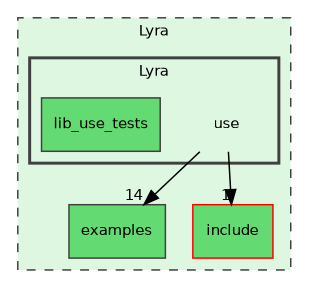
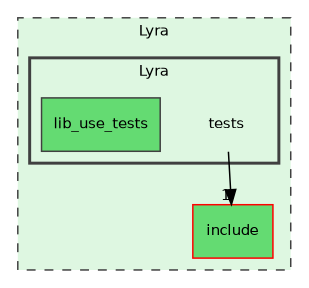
node "use": label "use" -> "tests"
node "examples": removed
